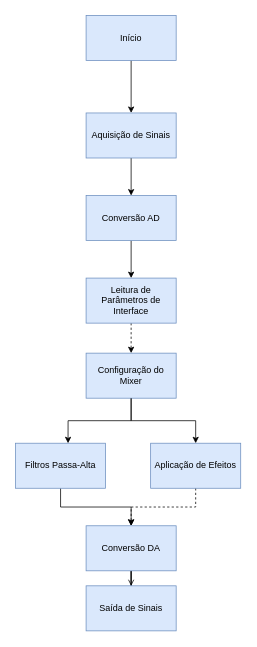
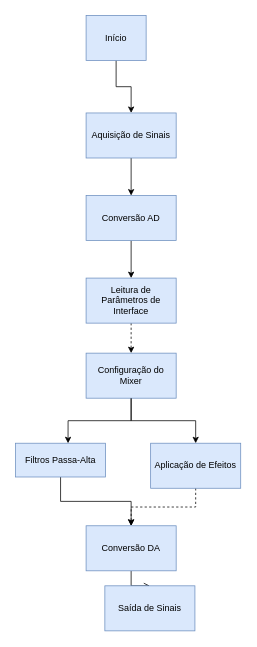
node "Início": size 90x45 -> 60x45
node "Filtros Passa-Alta": size 90x45 -> 90x34
node "Saída de Sinais": moved (131, 608) -> (150, 608)
